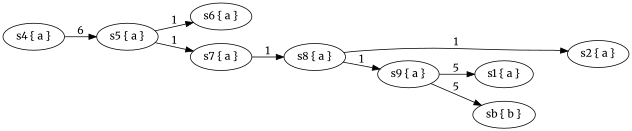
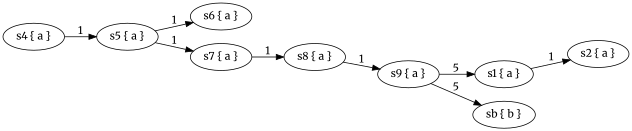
edge "s4 { a }" -> "s5 { a }": label "6" -> "1"
edge "s8 { a }" -> "s2 { a }": now "s1 { a }" -> "s2 { a }"
